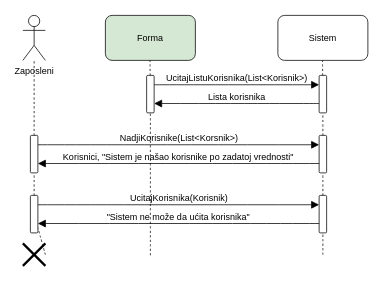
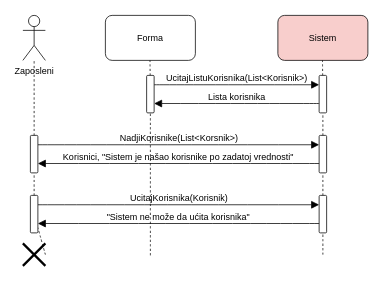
node "Forma": fillcolor #d5e8d4 -> #ffffff
node "Sistem": fillcolor #ffffff -> #f8cecc
